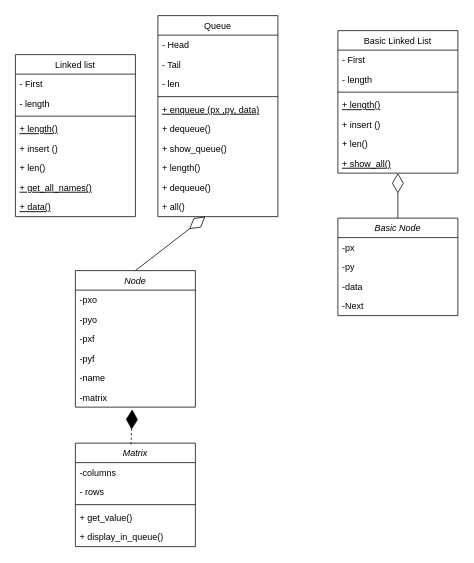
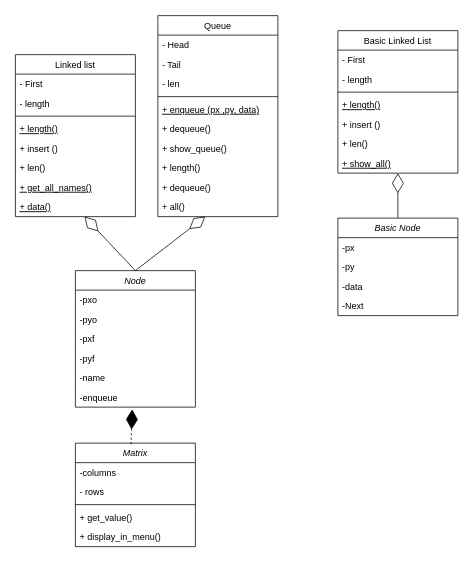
edge "Node" -> "+ data()": added
node "-matrix": label "-matrix" -> "-enqueue"
node "+ display_in_queue()": label "+ display_in_queue()" -> "+ display_in_menu()"
